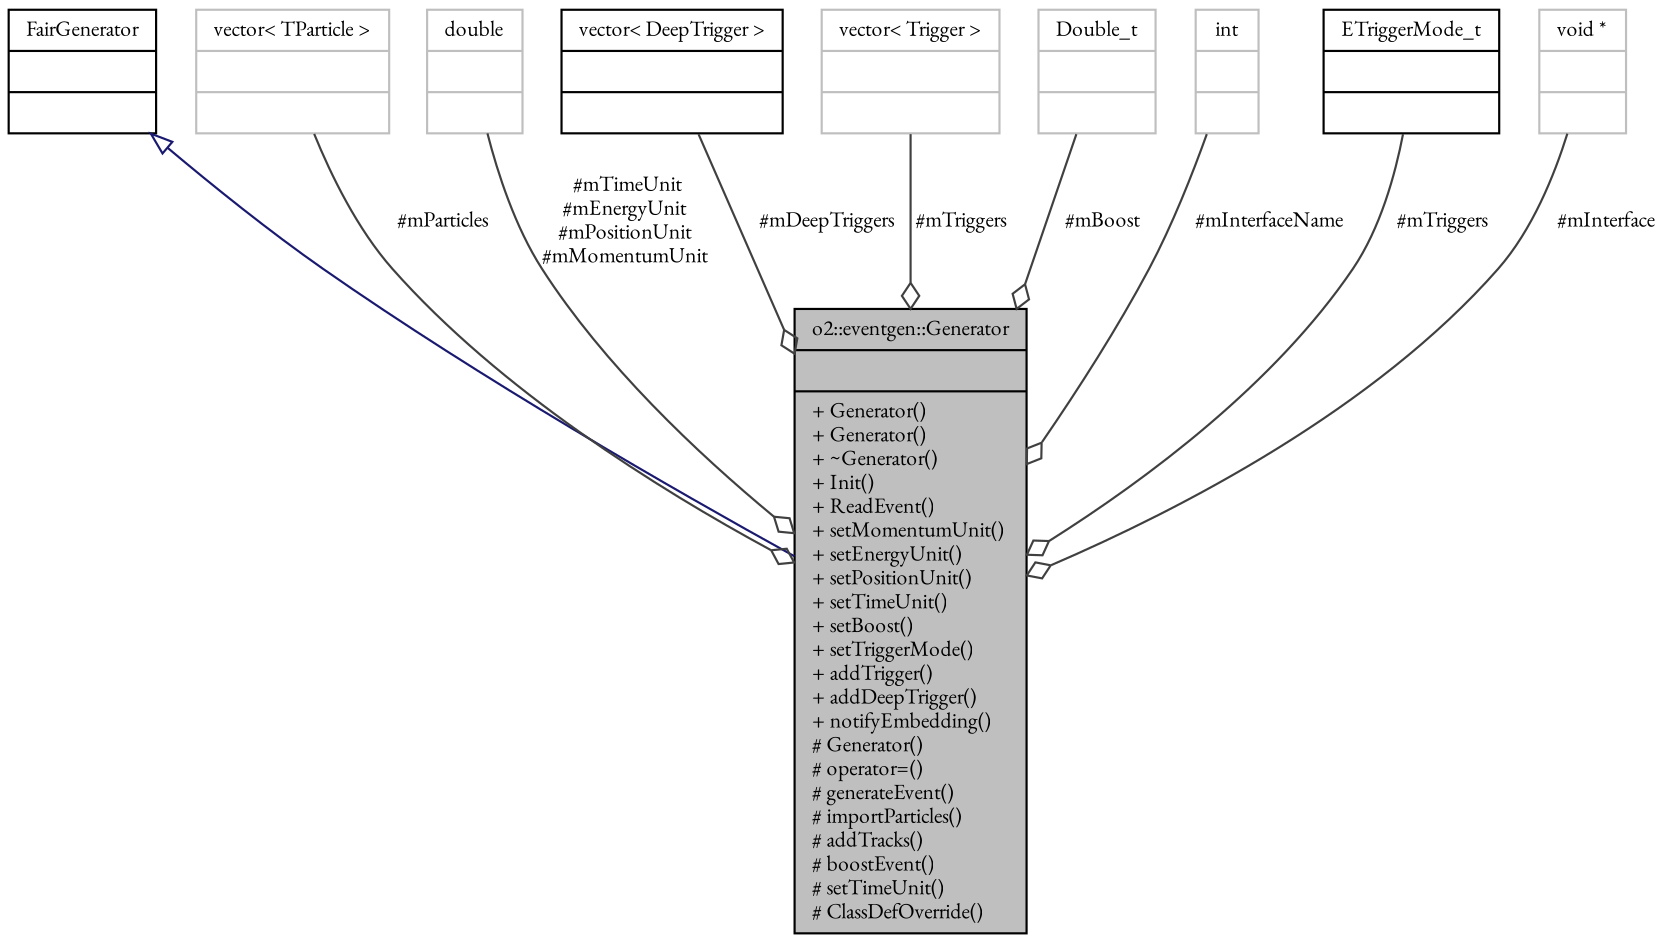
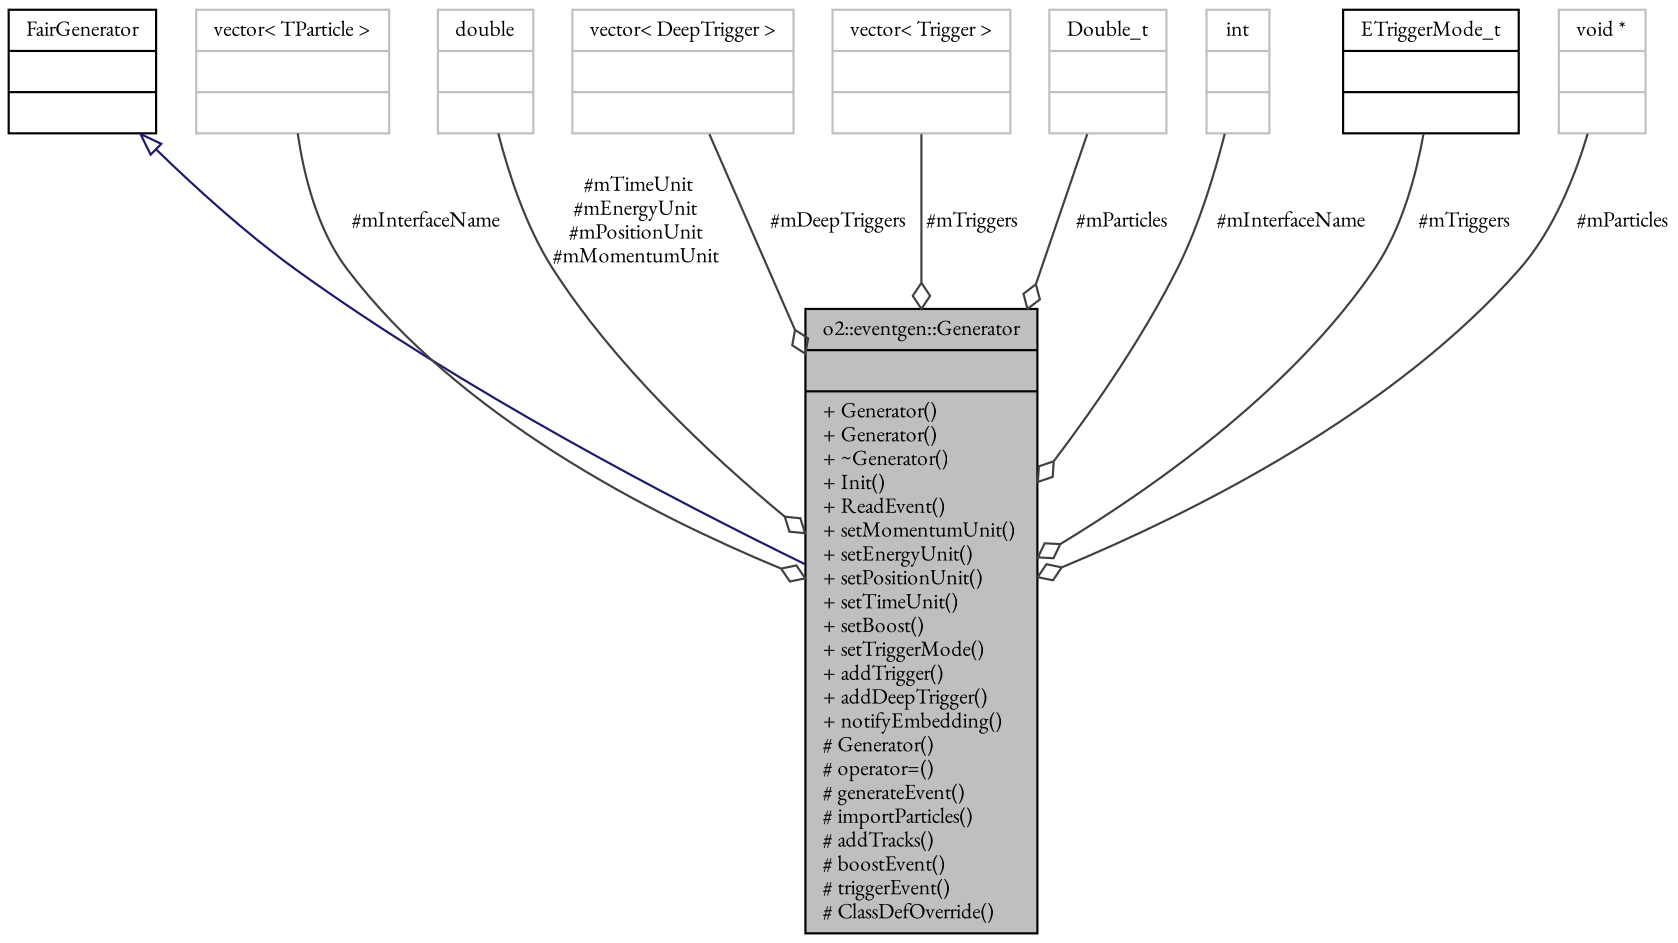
node "vector< DeepTrigger >": color black -> grey75
edge "vector< TParticle >" -> "o2::eventgen::Generator": label " #mParticles" -> " #mInterfaceName"
edge "Double_t" -> "o2::eventgen::Generator": label " #mBoost" -> " #mParticles"
edge "void *" -> "o2::eventgen::Generator": label " #mInterface" -> " #mParticles"
node "o2::eventgen::Generator": text "# setTimeUnit()" -> "# triggerEvent()"
